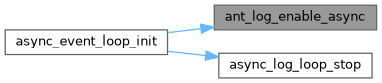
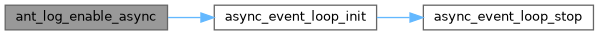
edge "async_event_loop_init" -> "ant_log_enable_async": reversed
node "async_log_loop_stop": label "async_log_loop_stop" -> "async_event_loop_stop"
